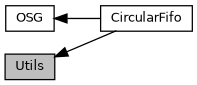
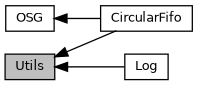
node "Log": added
